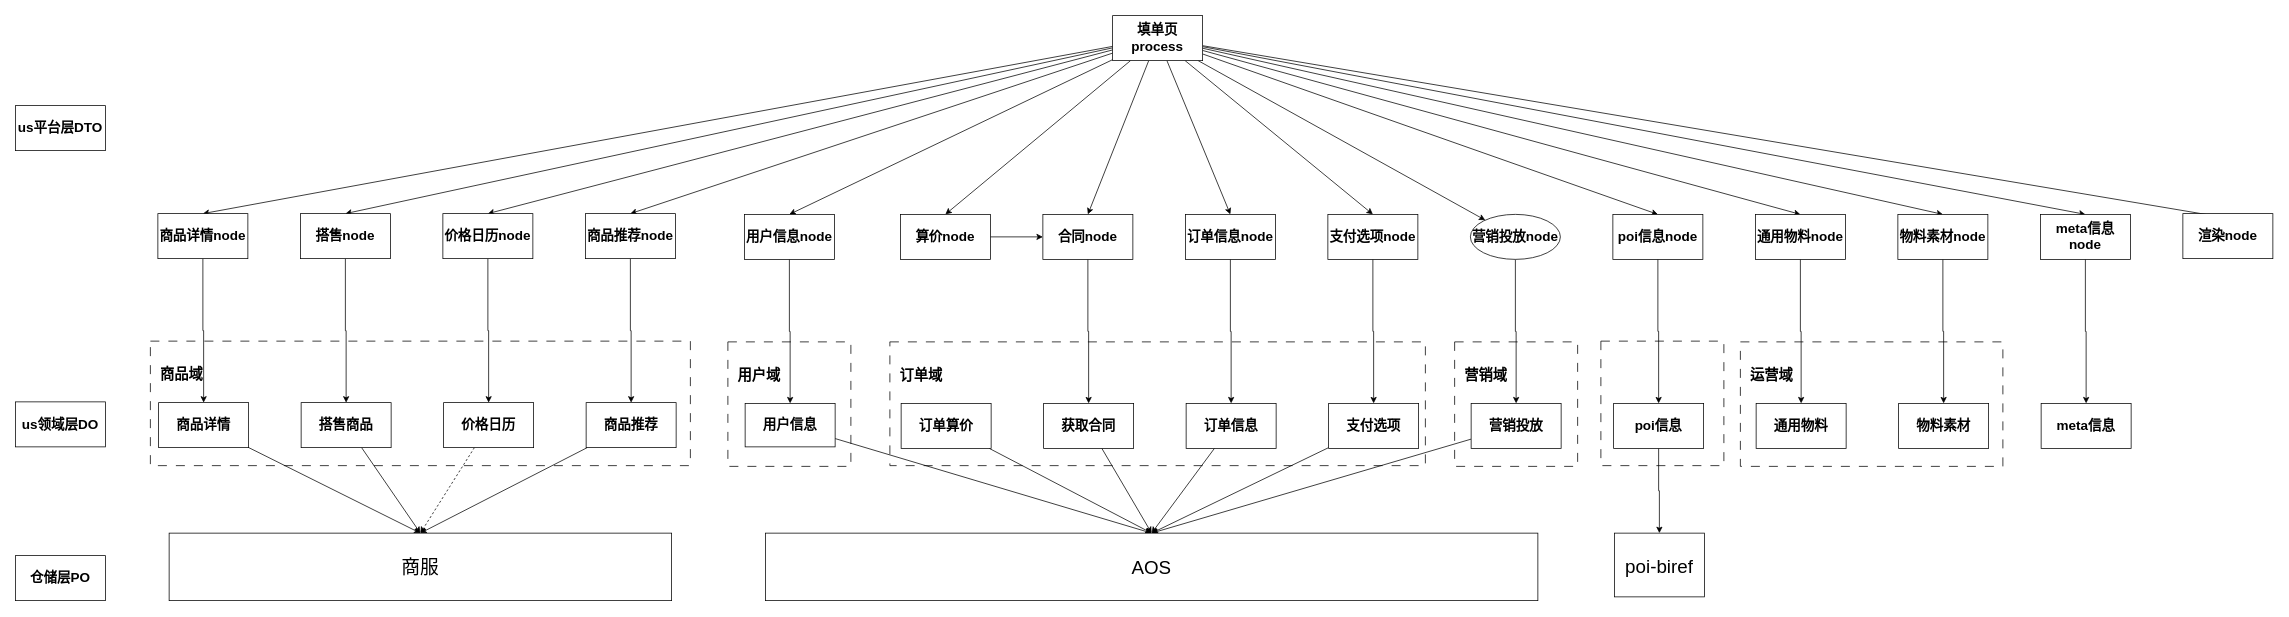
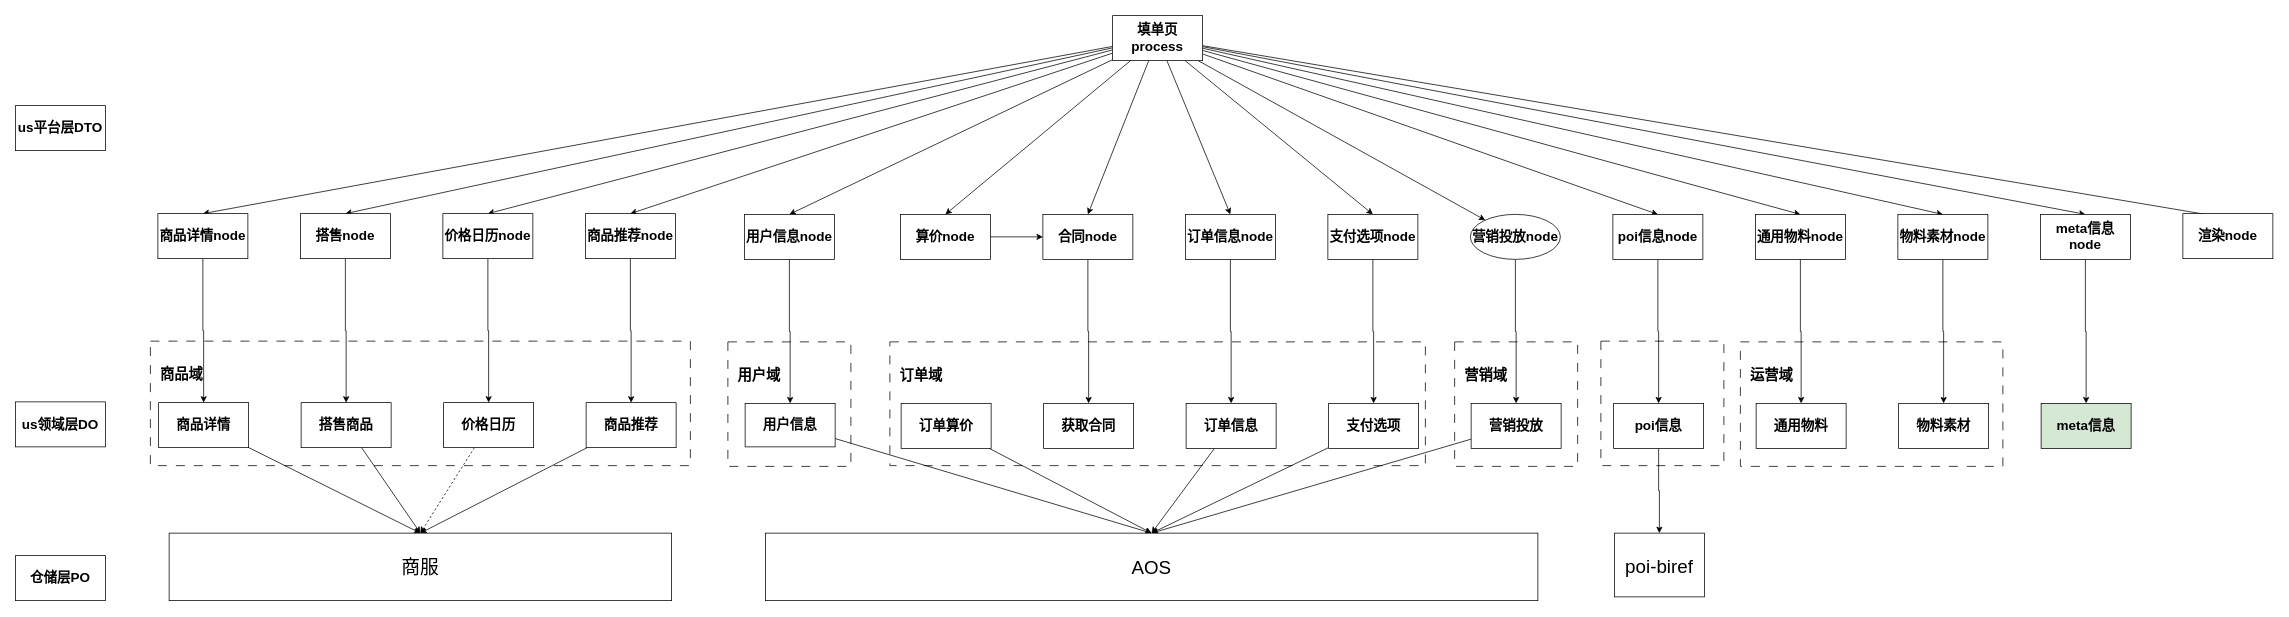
node "meta信息": fillcolor #ffffff -> #d5e8d4
edge "获取合同" -> "AOS": removed
